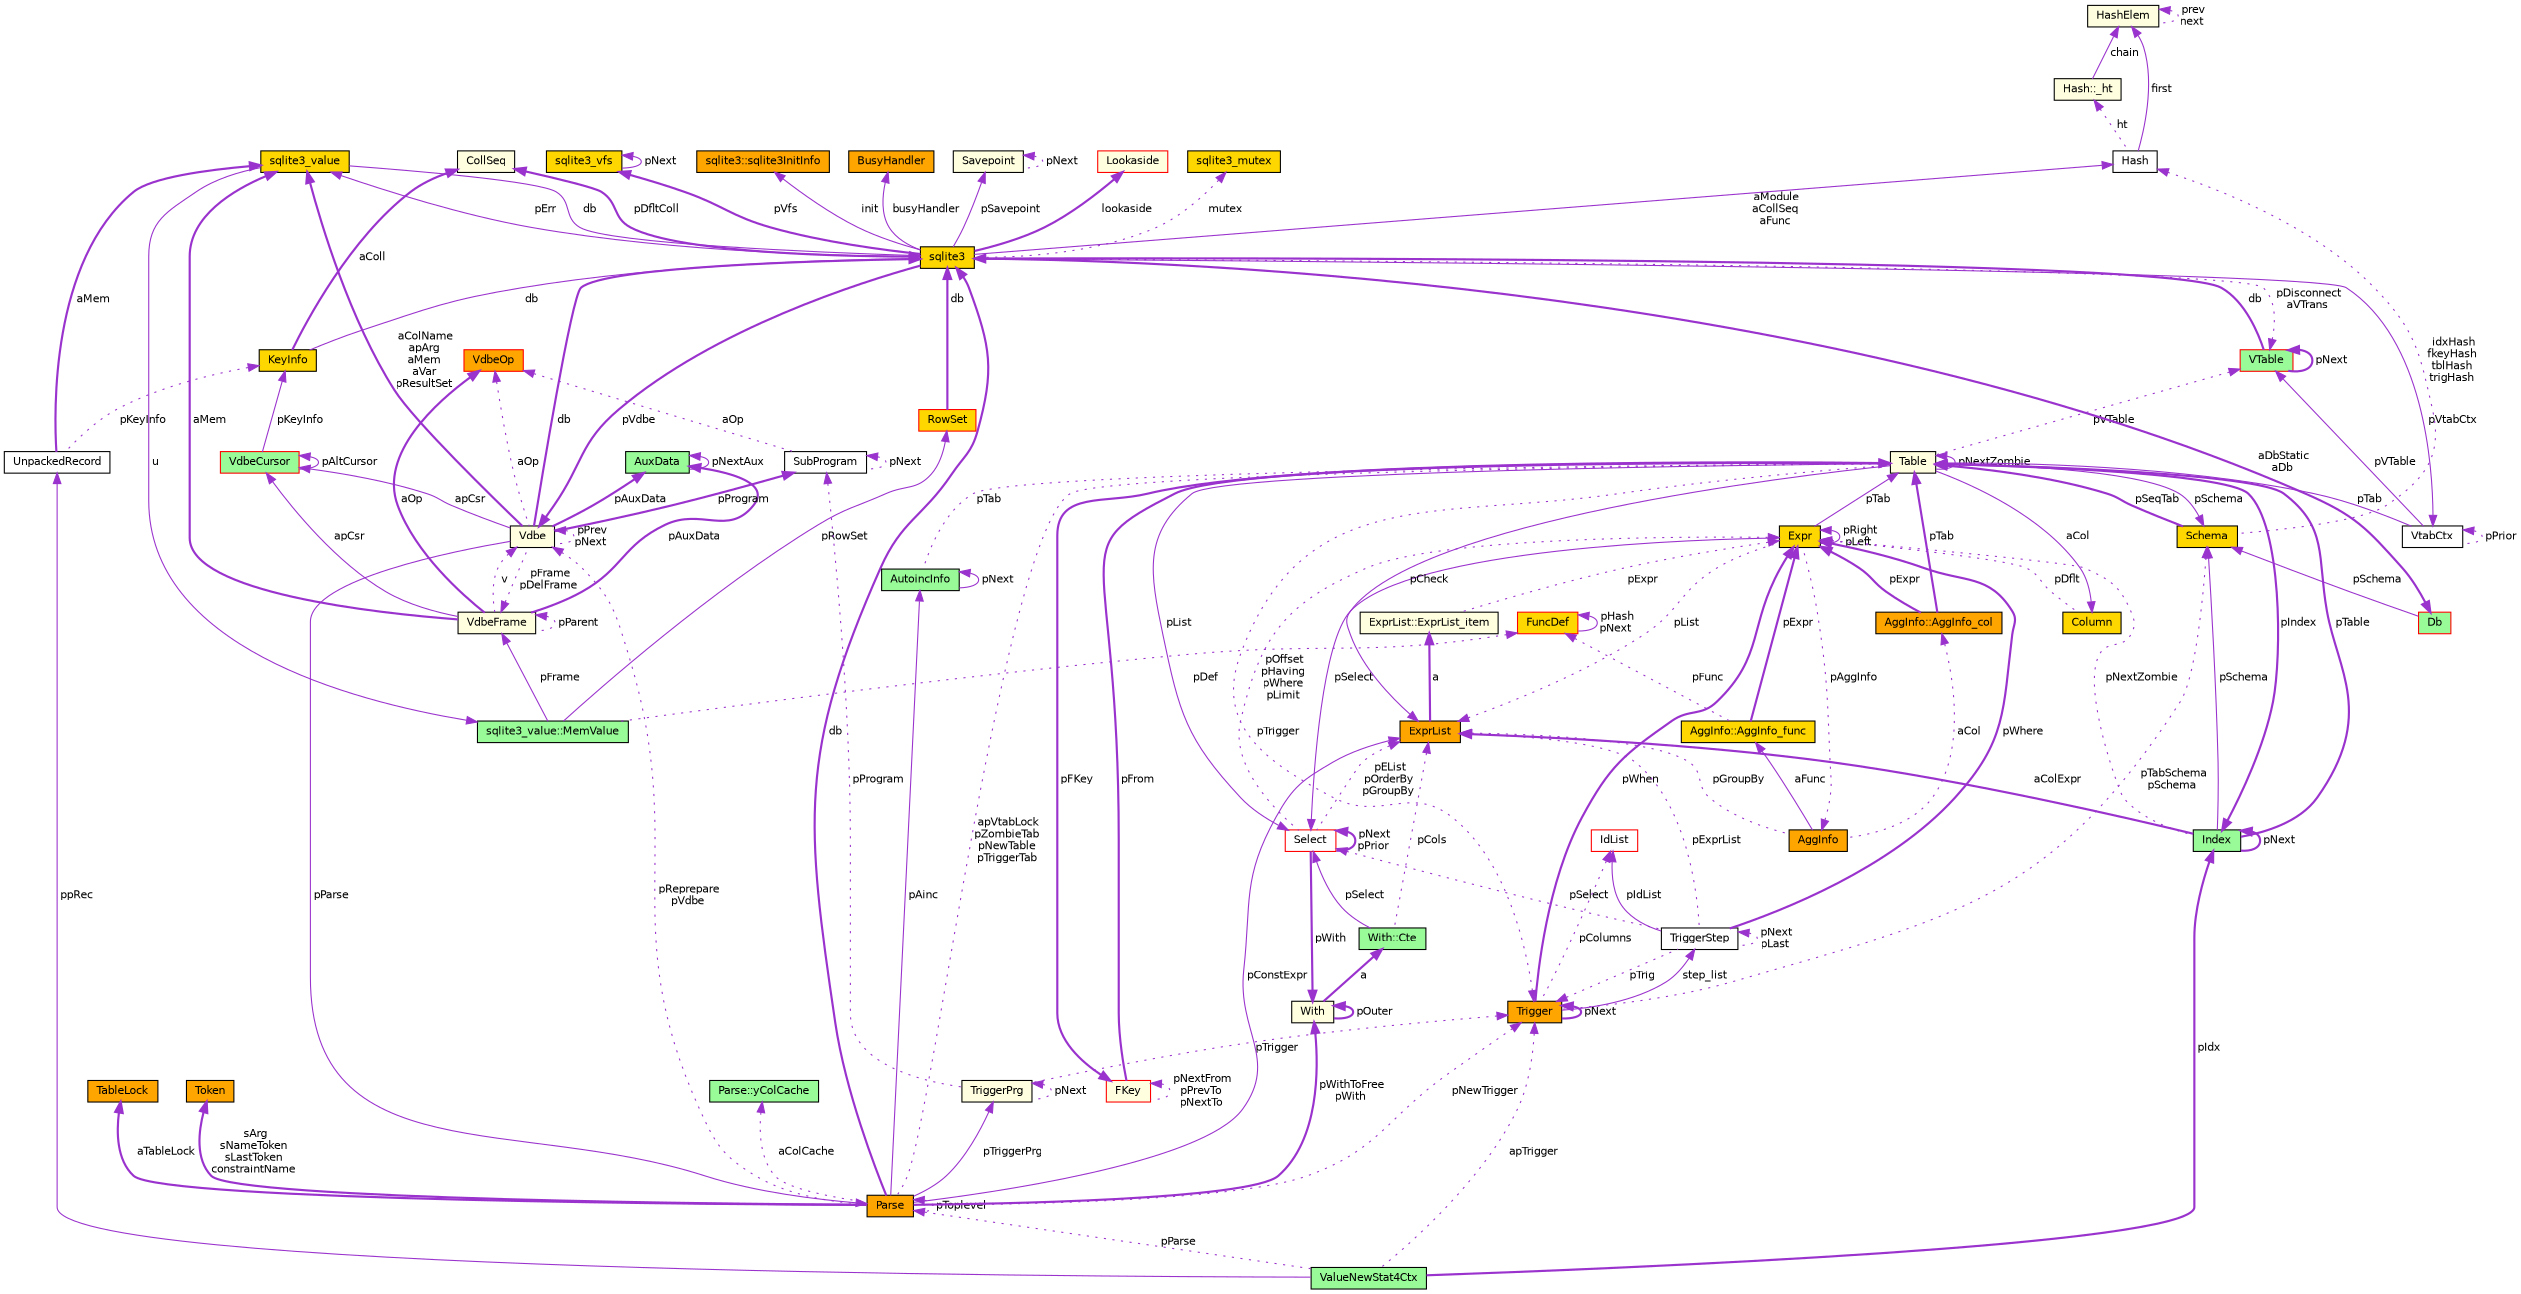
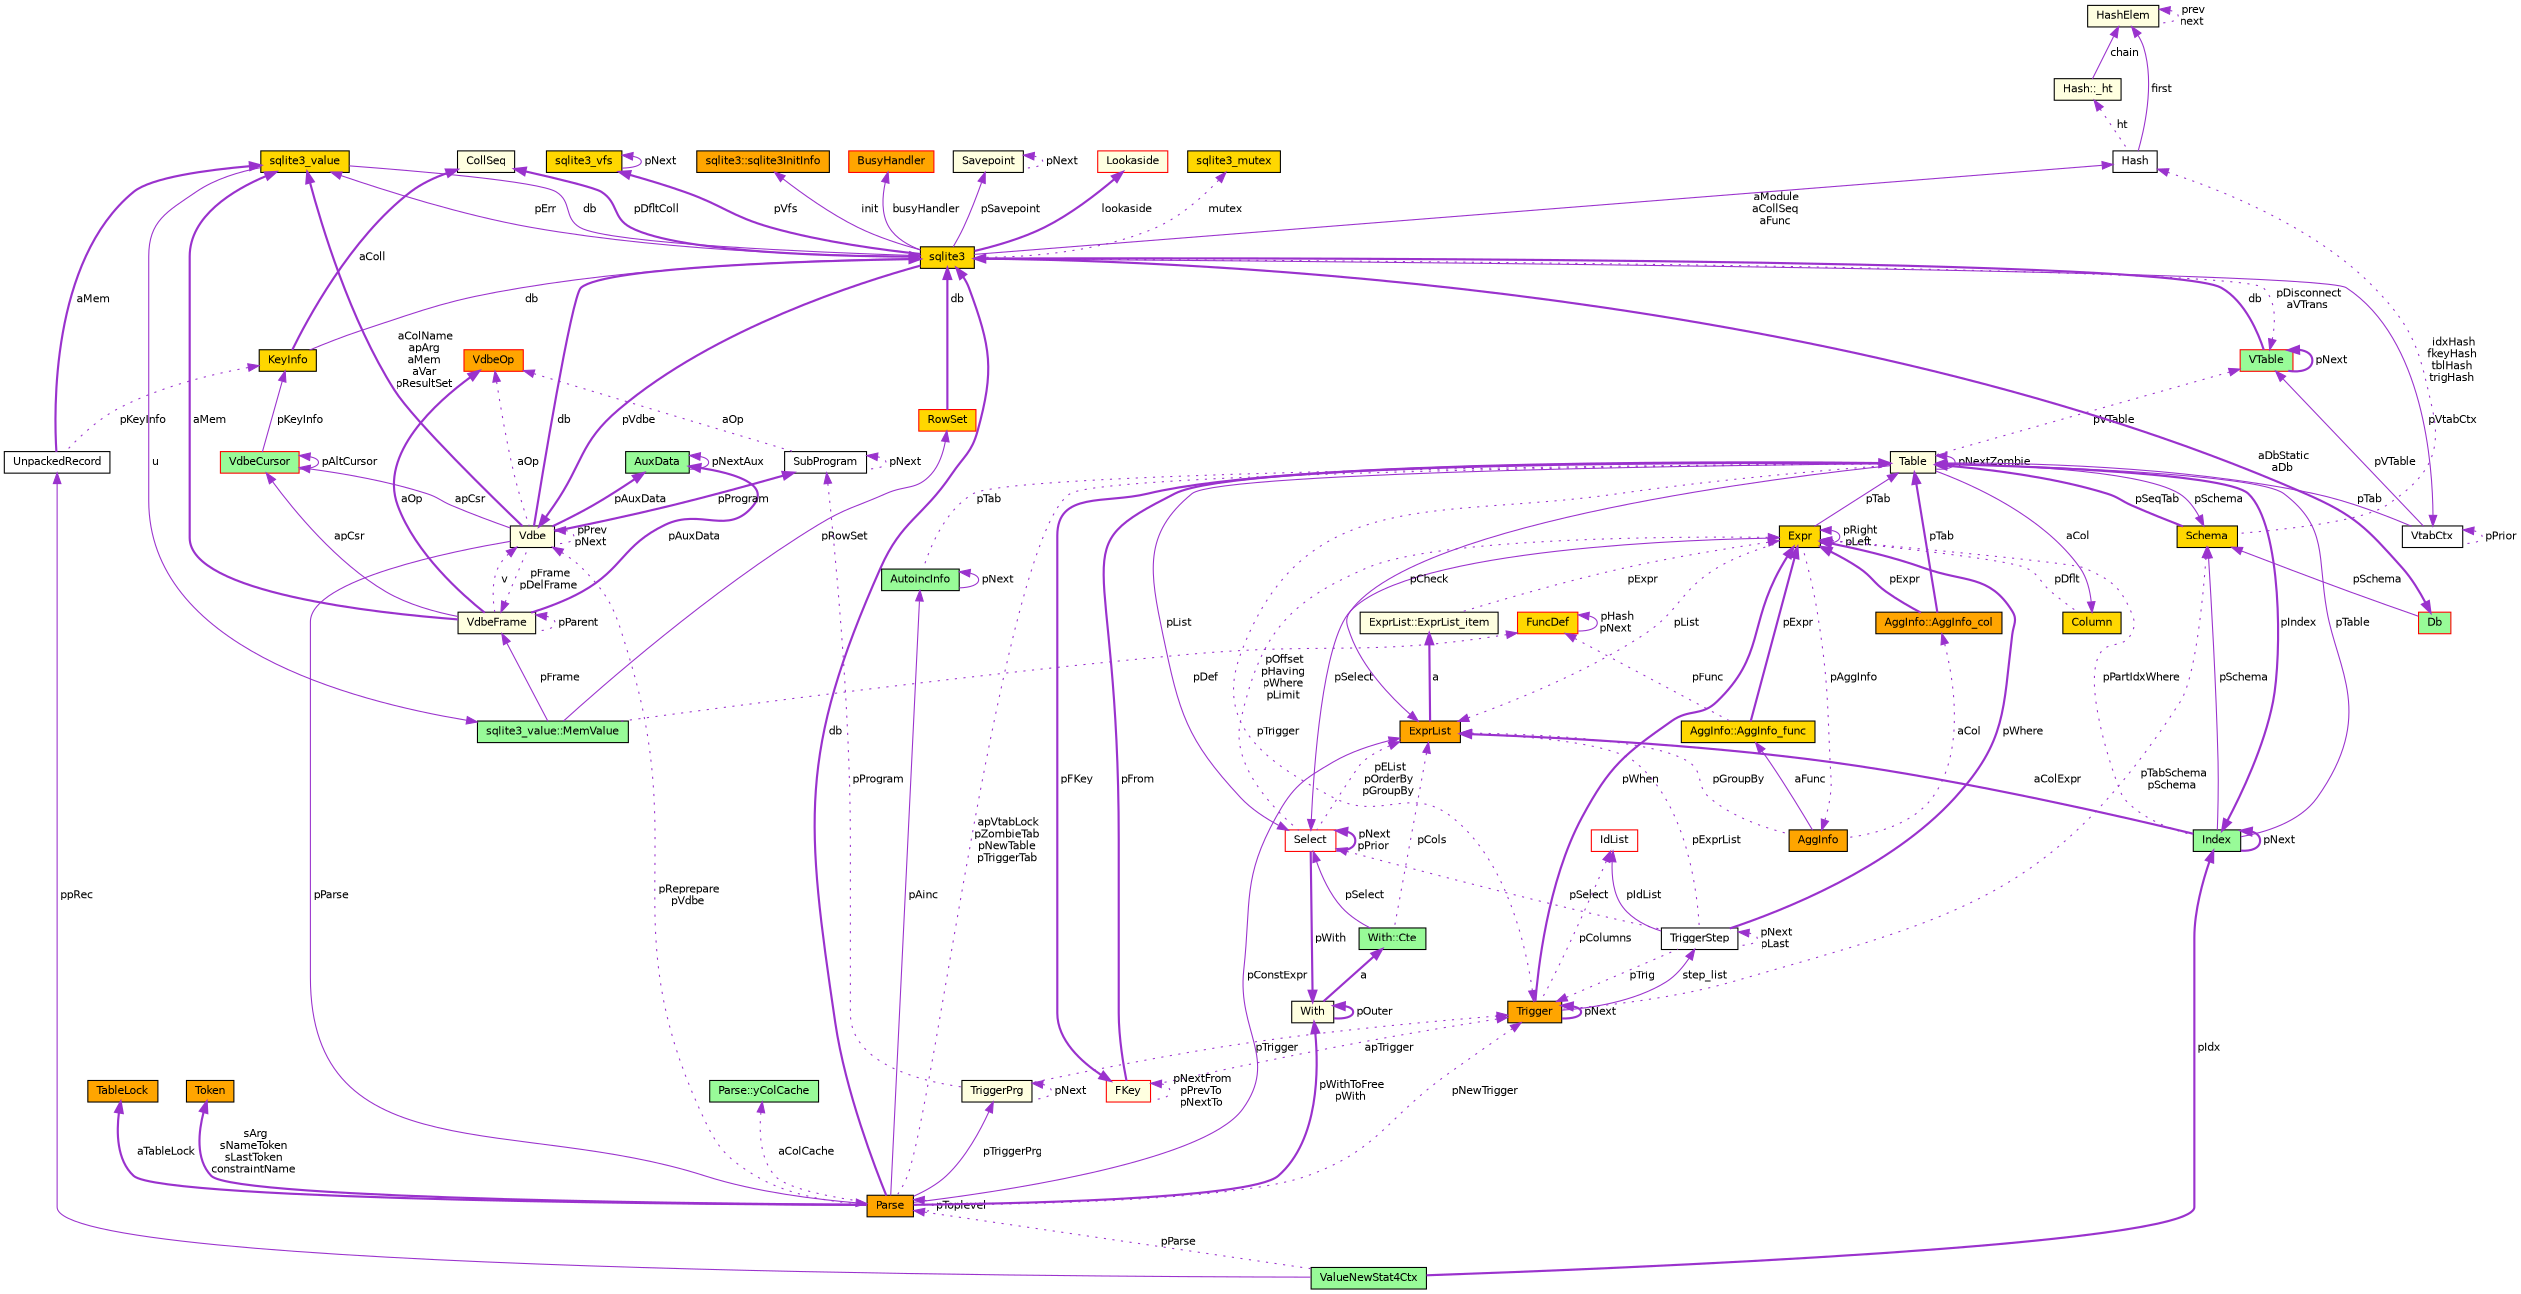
node "BusyHandler": color black -> red
edge "Index" -> "Table": style bold -> solid
edge "Index" -> "Expr": label " pNextZombie" -> " pPartIdxWhere"
edge "ValueNewStat4Ctx" -> "Trigger": now "FKey" -> "Trigger"
